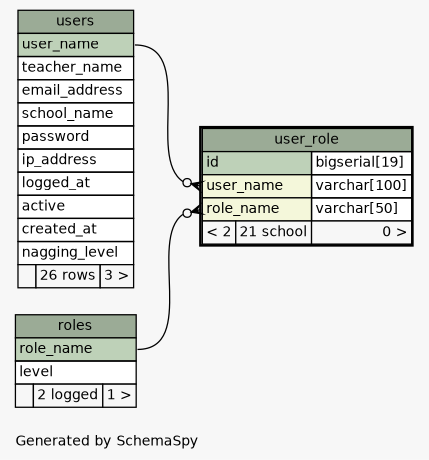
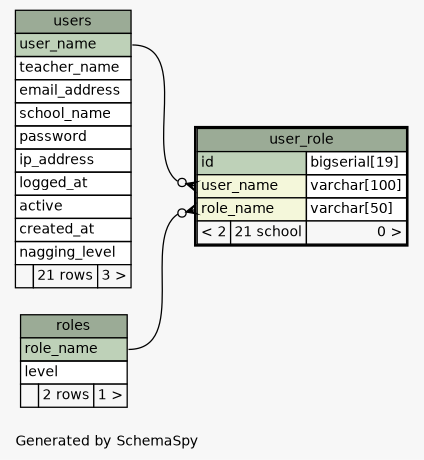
node "users": text "26 rows" -> "21 rows"
node "roles": text "2 logged" -> "2 rows"
